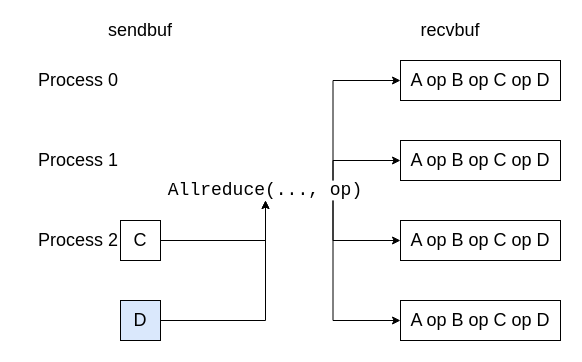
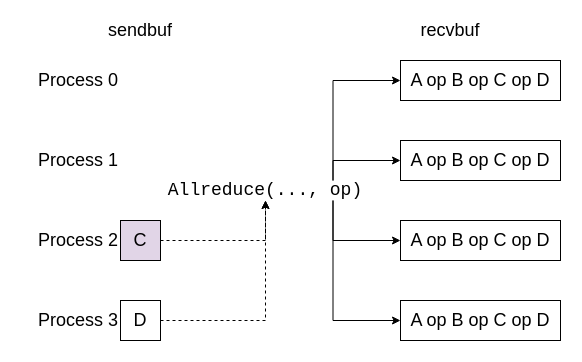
node "C": fillcolor #ffffff -> #e1d5e7
edge "C" -> "Allreduce(..., op)": style solid -> dashed
node "Process 3": added
node "D": fillcolor #dae8fc -> #ffffff
edge "D" -> "Allreduce(..., op)": style solid -> dashed
